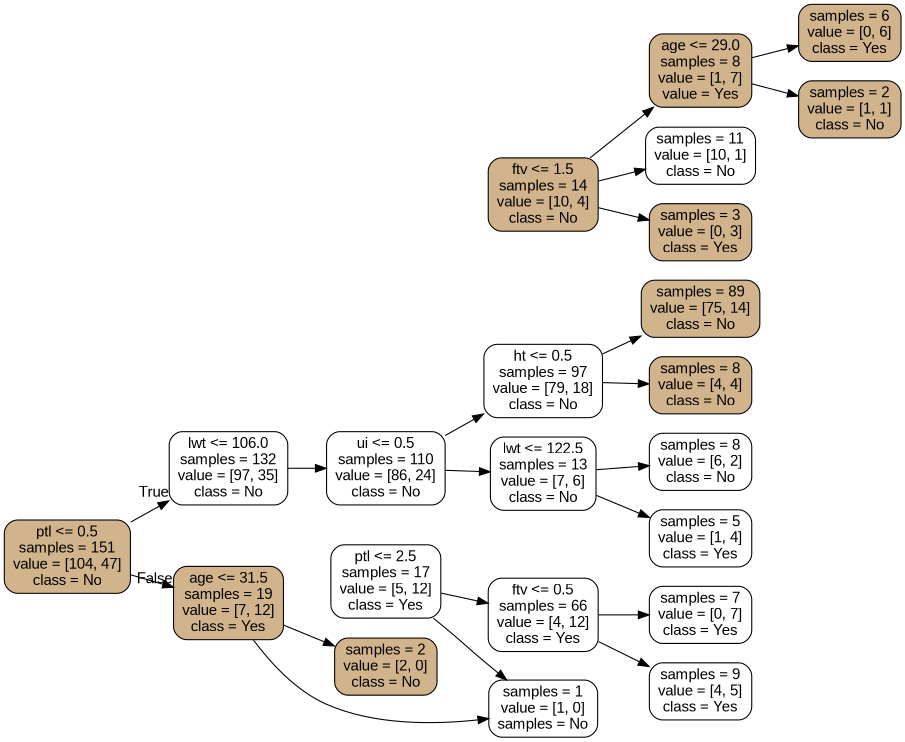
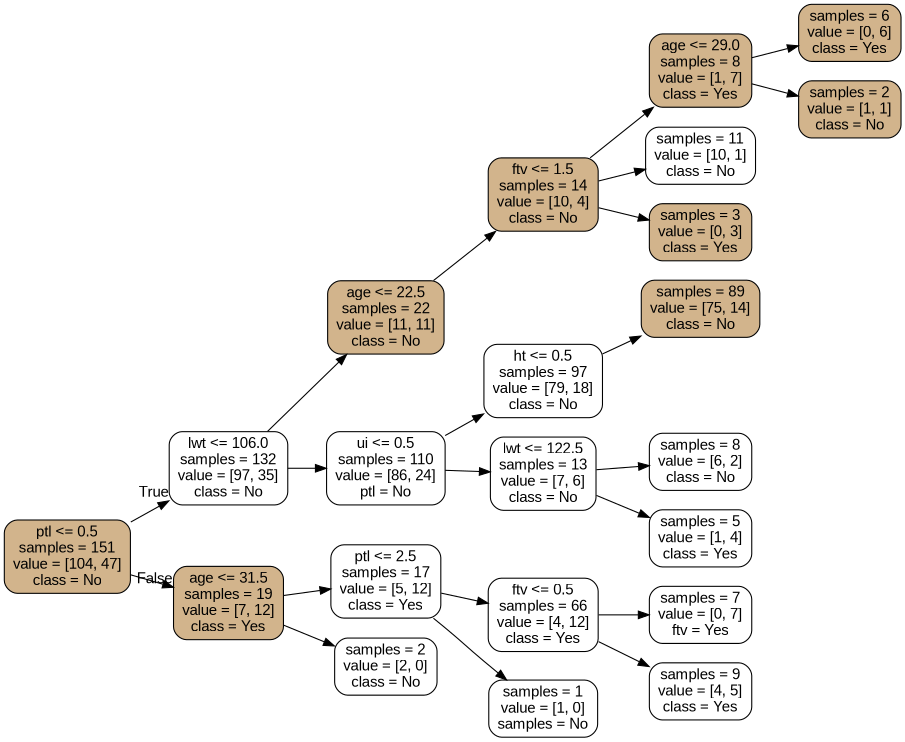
node "age <= 29.0 samples = 8 value = [1, 7] value = Yes": label "age <= 29.0 samples = 8 value = [1, 7] value = Yes" -> "age <= 29.0 samples = 8 value = [1, 7] class = Yes"
node "age <= 22.5 samples = 22 value = [11, 11] class = No": added
node "samples = 8 value = [4, 4] class = No": removed
node "ui <= 0.5 samples = 110 value = [86, 24] class = No": label "ui <= 0.5 samples = 110 value = [86, 24] class = No" -> "ui <= 0.5 samples = 110 value = [86, 24] ptl = No"
node "samples = 7 value = [0, 7] class = Yes": label "samples = 7 value = [0, 7] class = Yes" -> "samples = 7 value = [0, 7] ftv = Yes"
node "samples = 2 value = [2, 0] class = No": fillcolor tan -> white
edge "age <= 31.5 samples = 19 value = [7, 12] class = Yes" -> "samples = 1 value = [1, 0] samples = No": now "age <= 31.5 samples = 19 value = [7, 12] class = Yes" -> "ptl <= 2.5 samples = 17 value = [5, 12] class = Yes"
